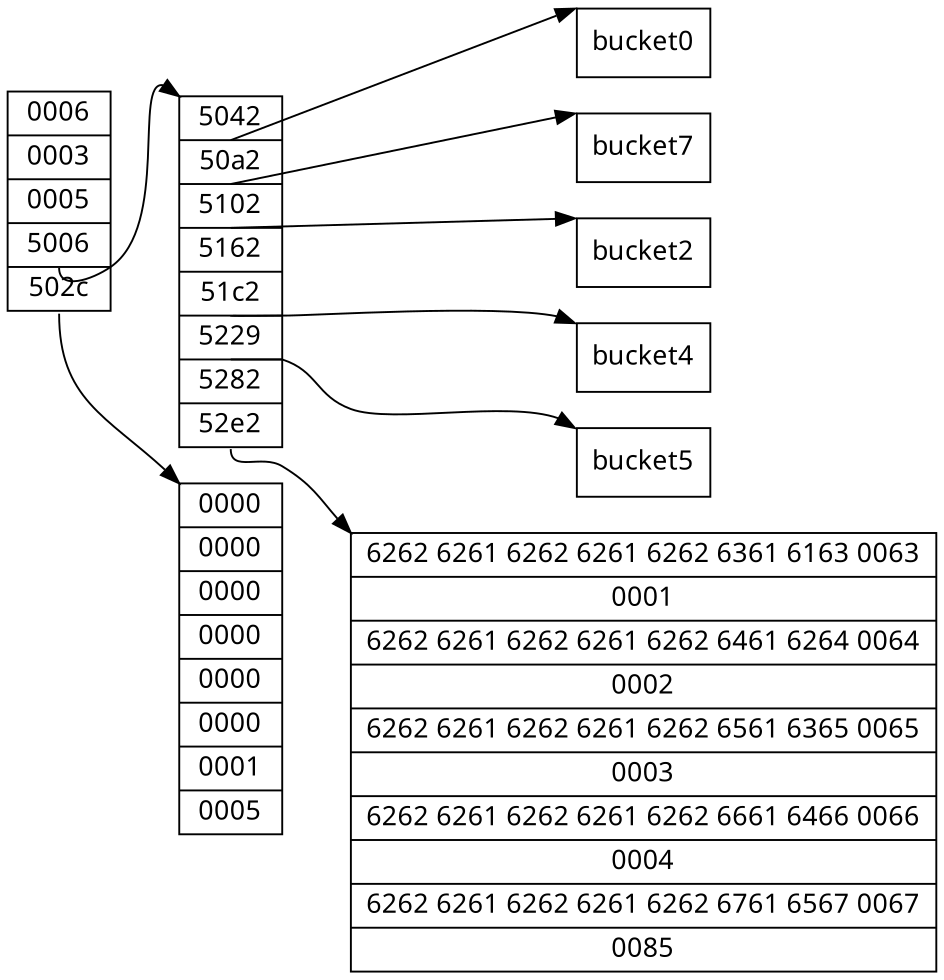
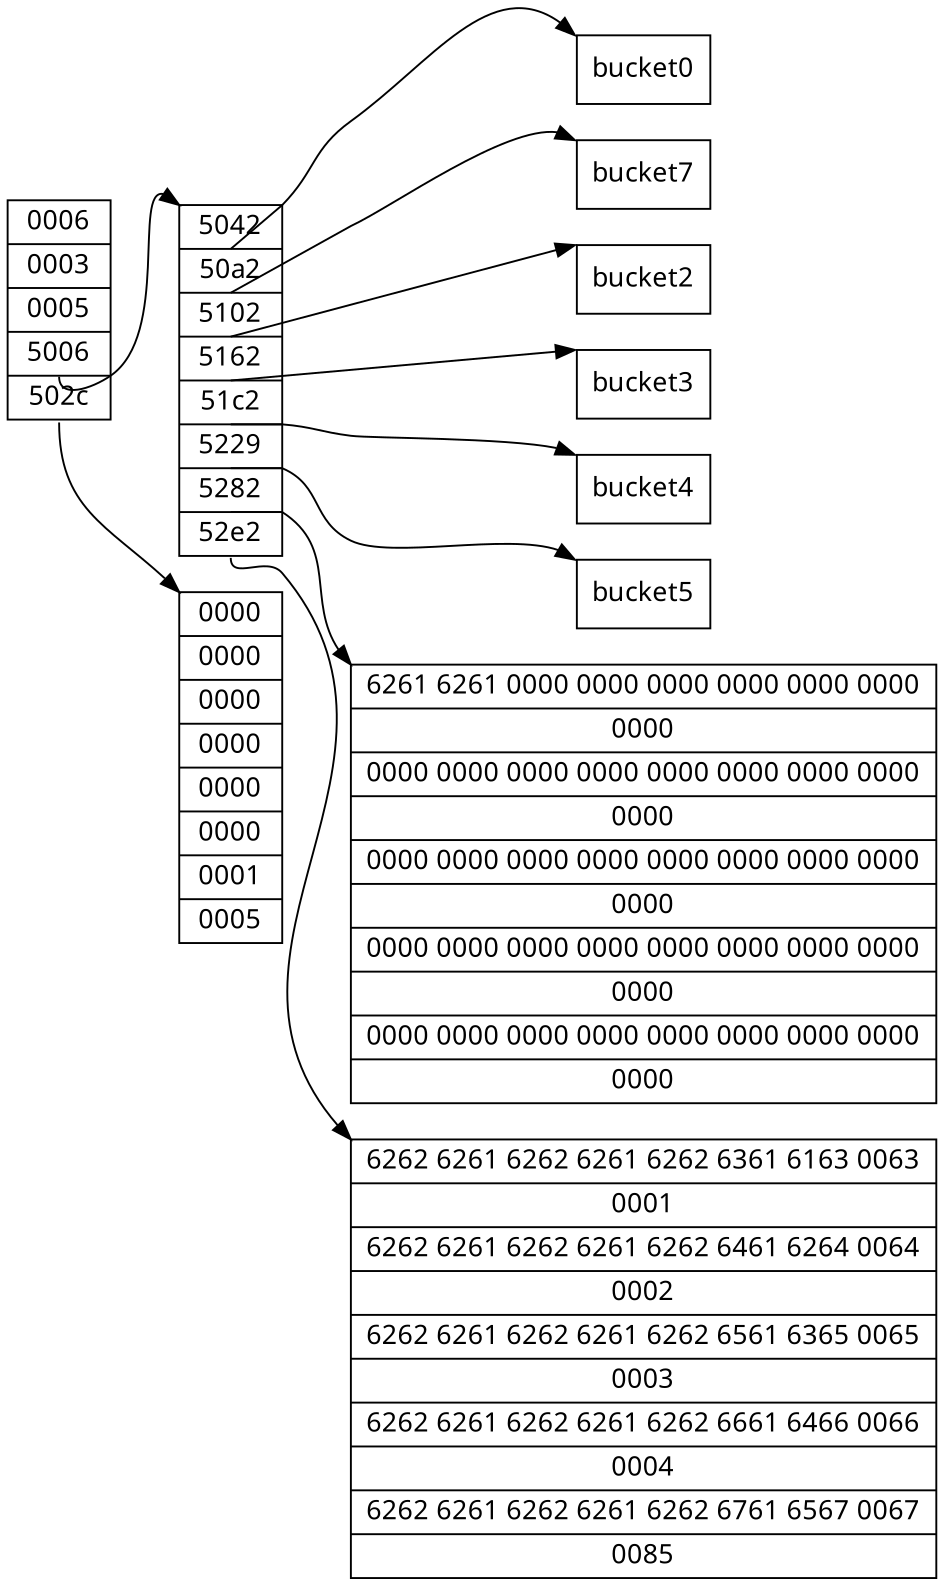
node "bucket3": added
node "6261 6261 0000 0000 0000 0000 0000 0000": added
